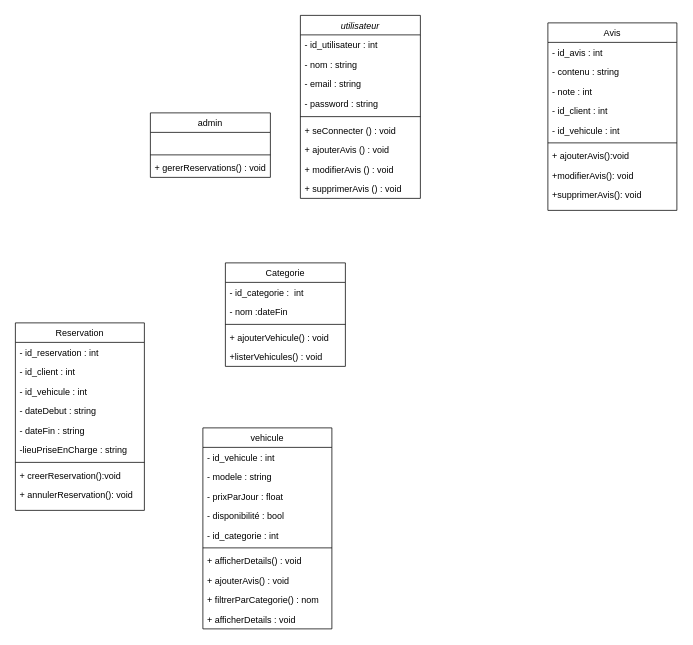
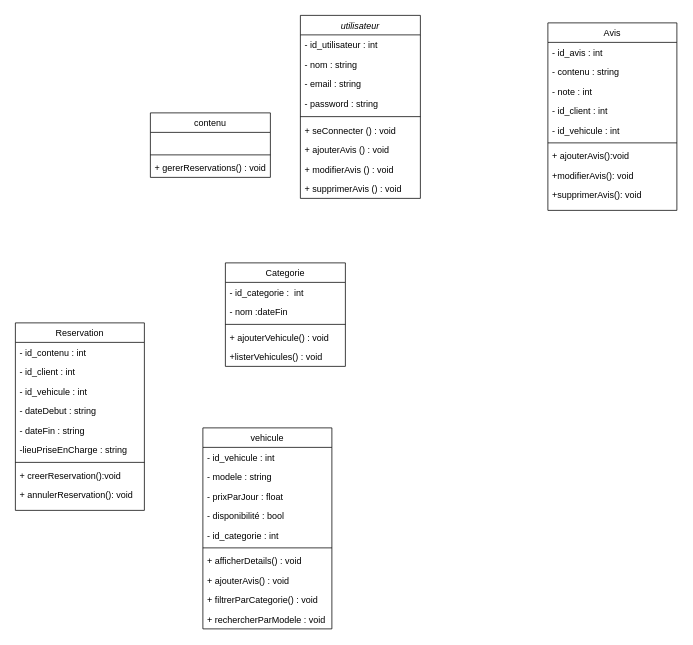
node "admin": label "admin" -> "contenu"
node "- id_reservation : int": label "- id_reservation : int" -> "- id_contenu : int"
node "+ filtrerParCategorie() : nom": label "+ filtrerParCategorie() : nom" -> "+ filtrerParCategorie() : void"
node "+ afficherDetails : void": label "+ afficherDetails : void" -> "+ rechercherParModele : void"
